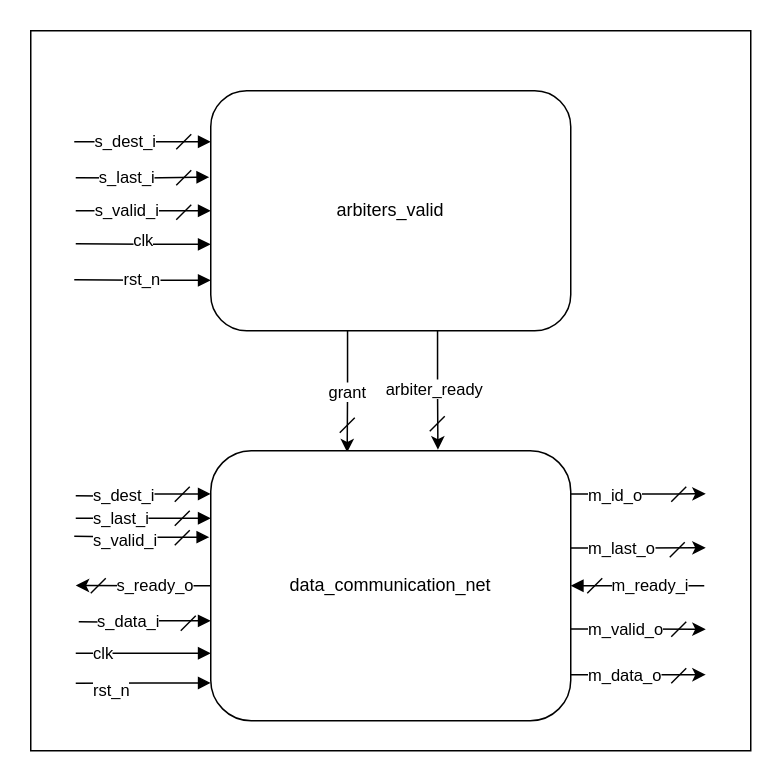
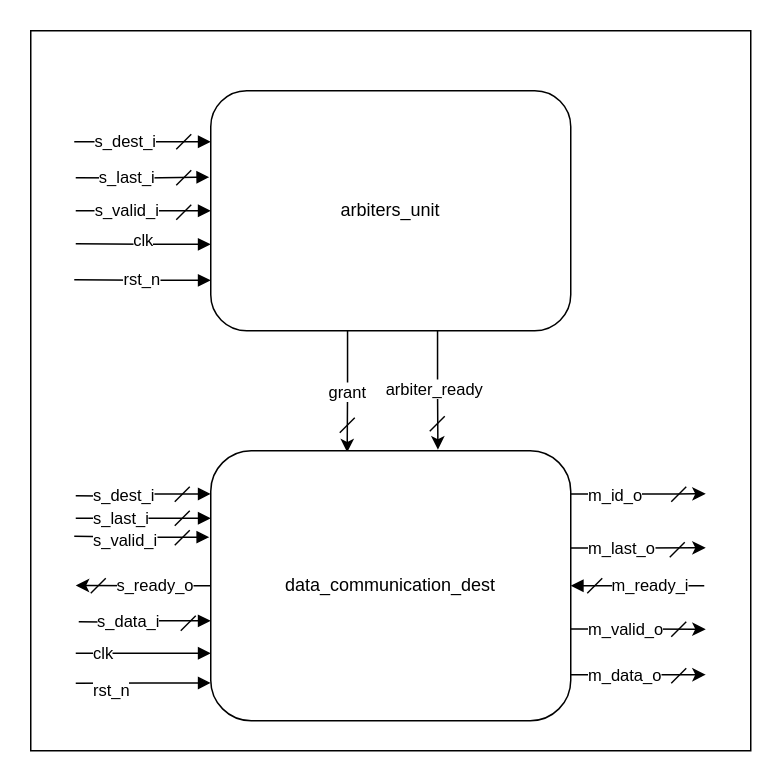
node "arbiters_valid": label "arbiters_valid" -> "arbiters_unit"
node "data_communication_net": label "data_communication_net" -> "data_communication_dest"
